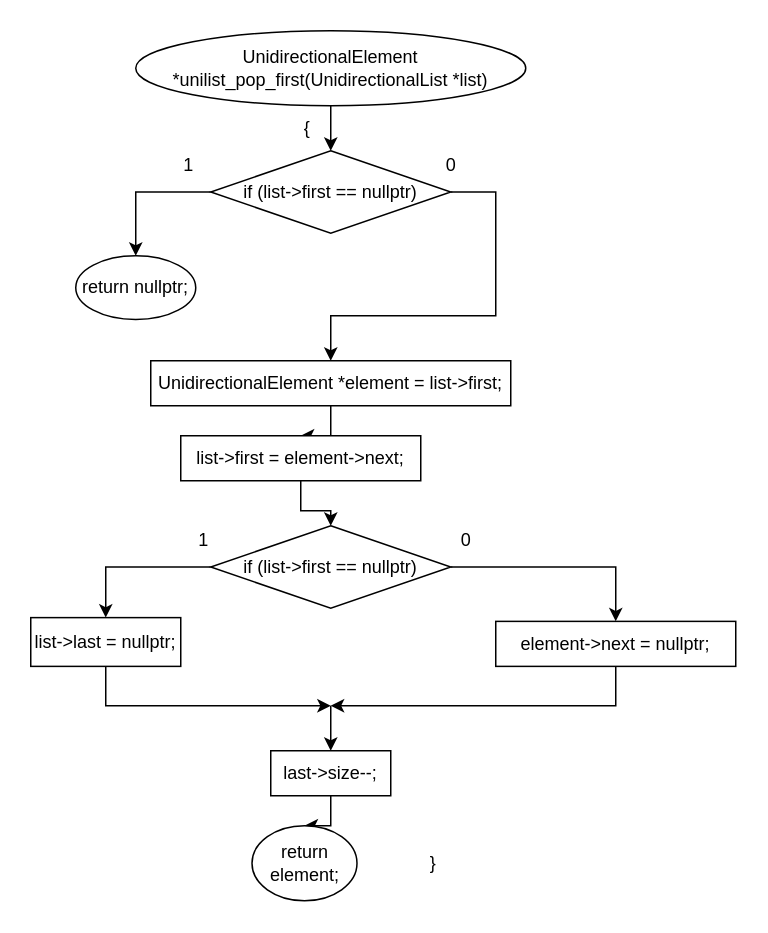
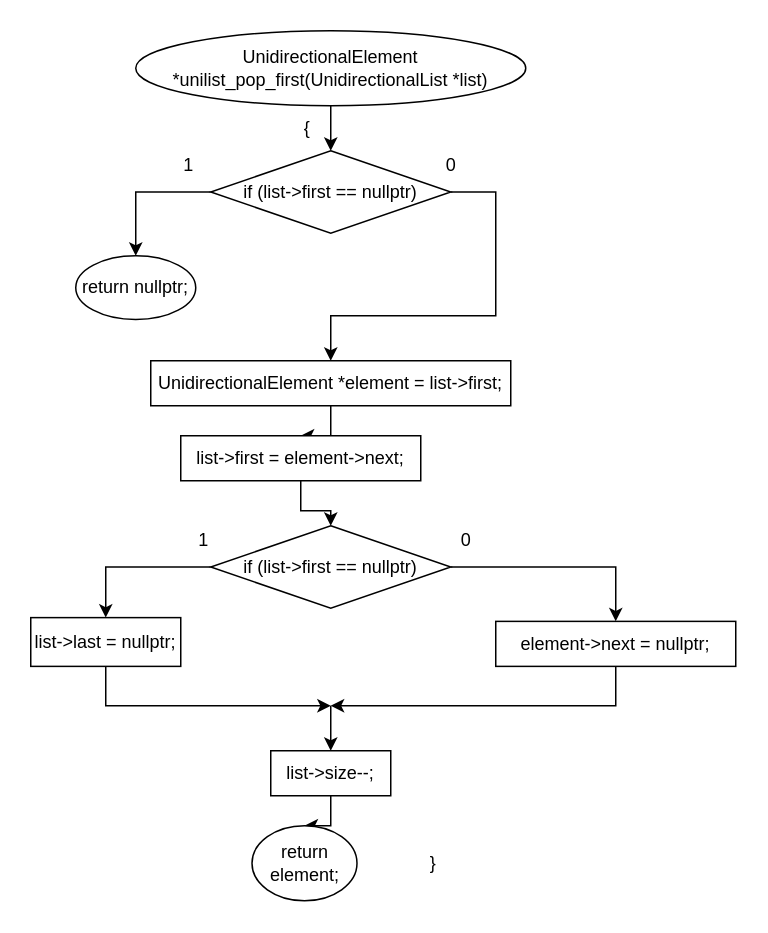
node "last->size--;": label "last->size--;" -> "list->size--;"
